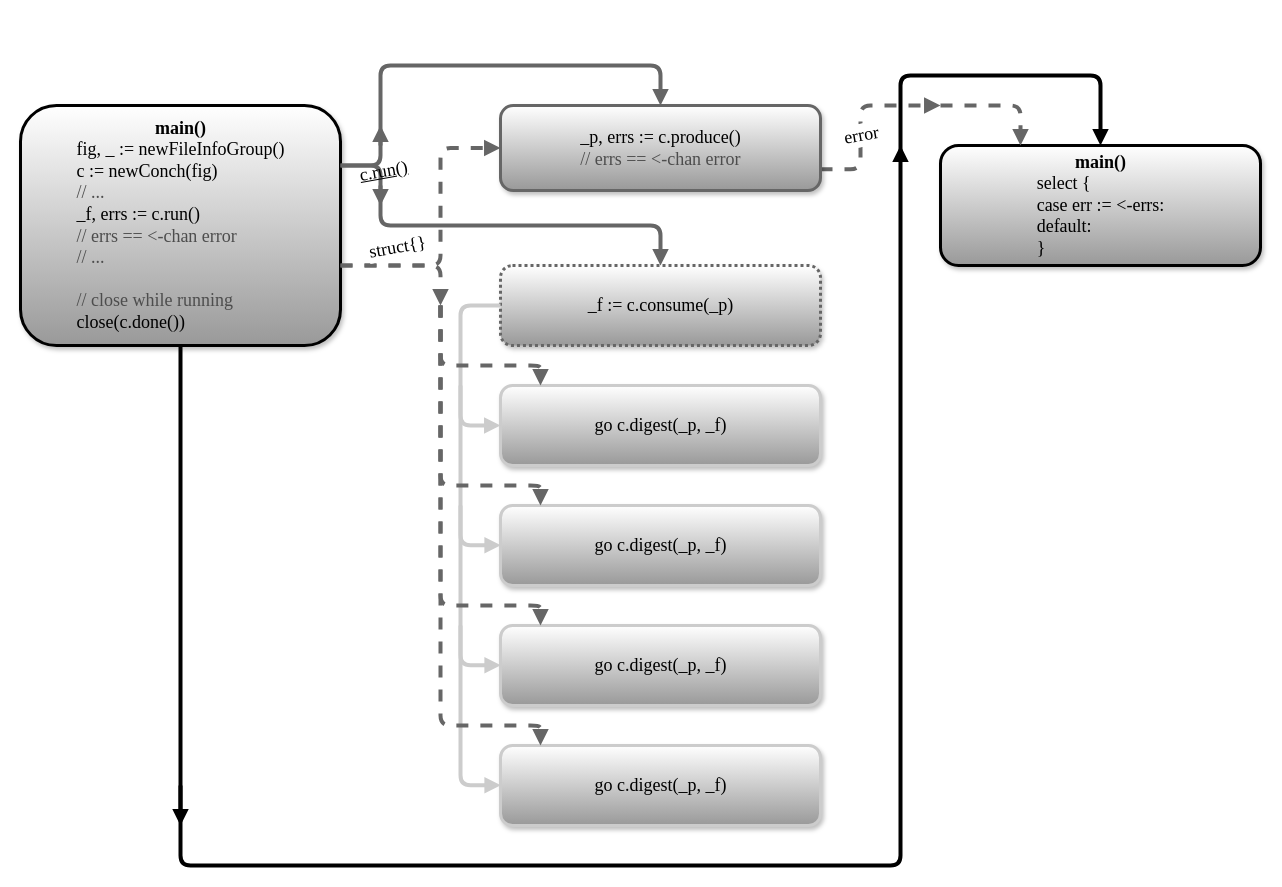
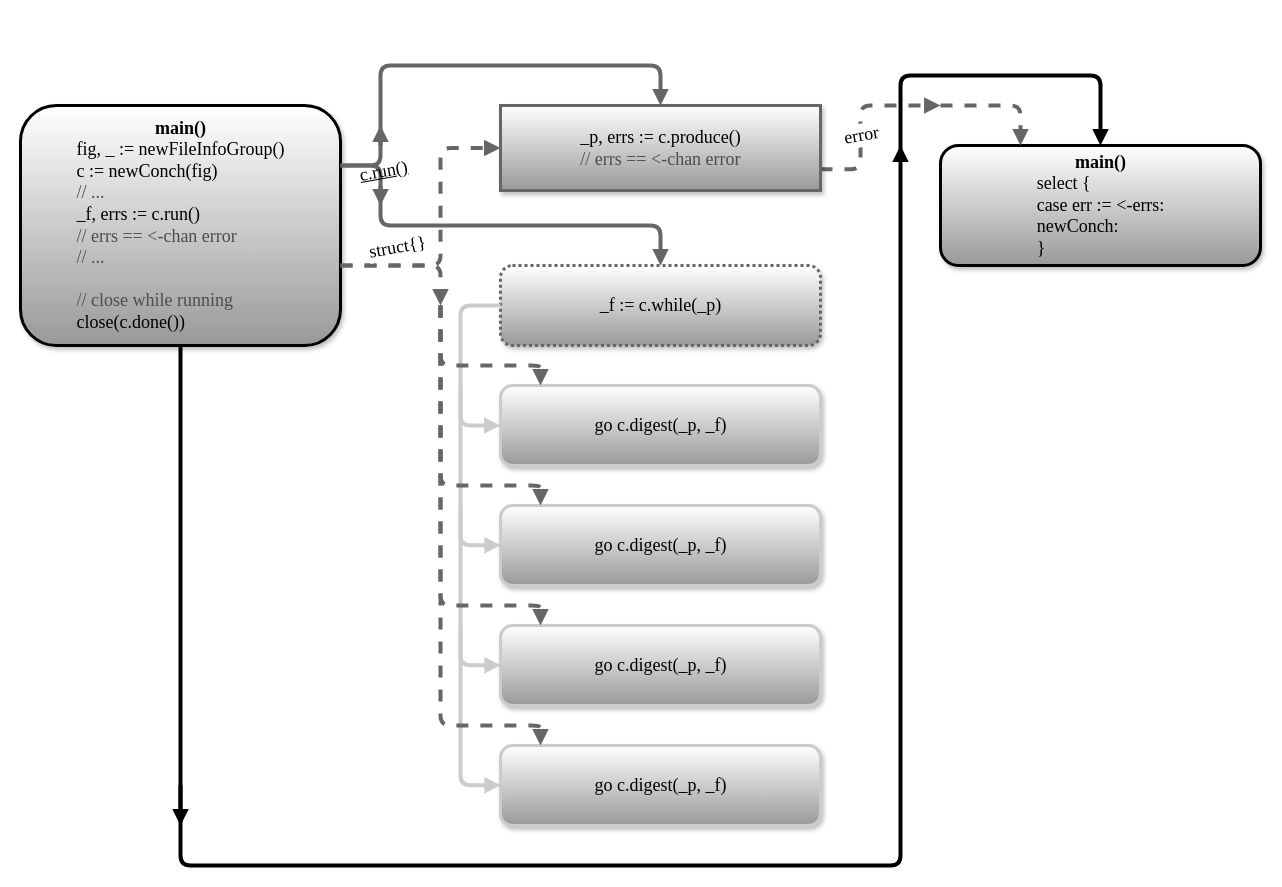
node "_p, errs := c.produce() // errs == <-chan error": shape rounded rectangle -> rectangle
node "main() select { case err := <-errs: default: }": label "main() select { case err := <-errs: default: }" -> "main() select { case err := <-errs: newConch: }"
node "_f := c.consume(_p)": label "_f := c.consume(_p)" -> "_f := c.while(_p)"
